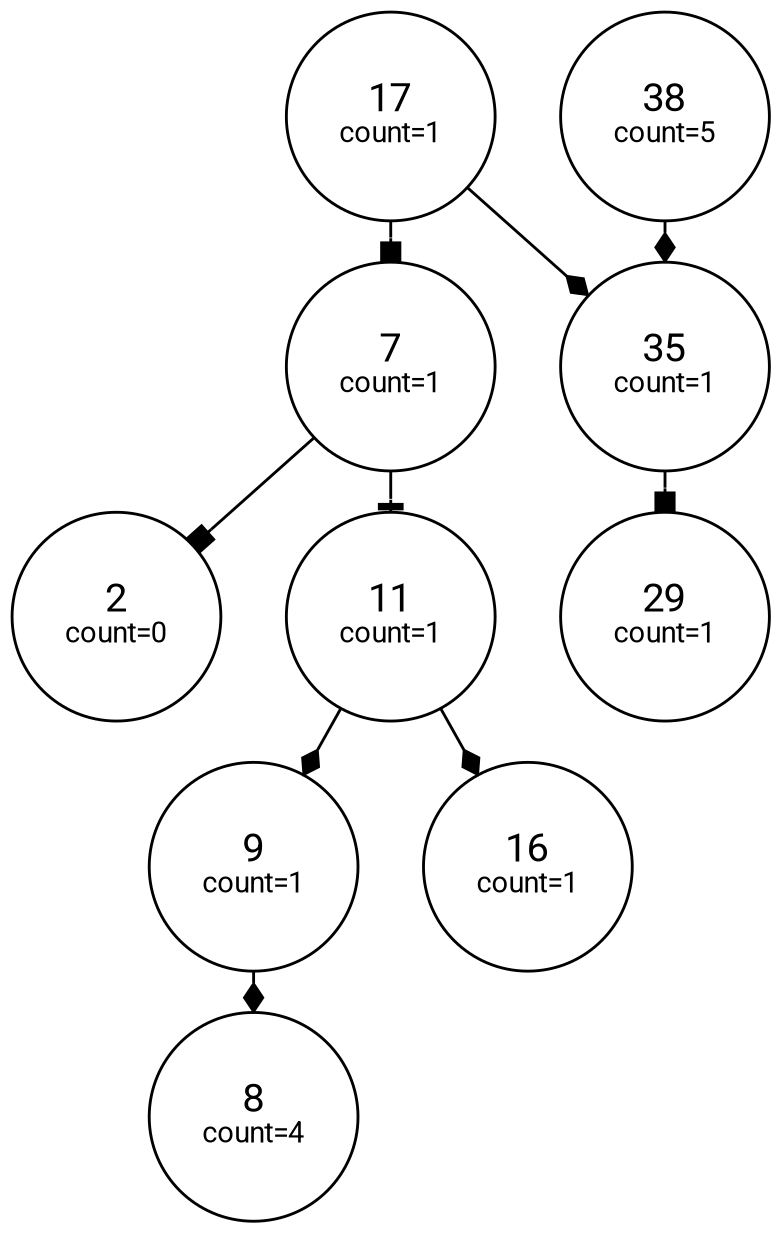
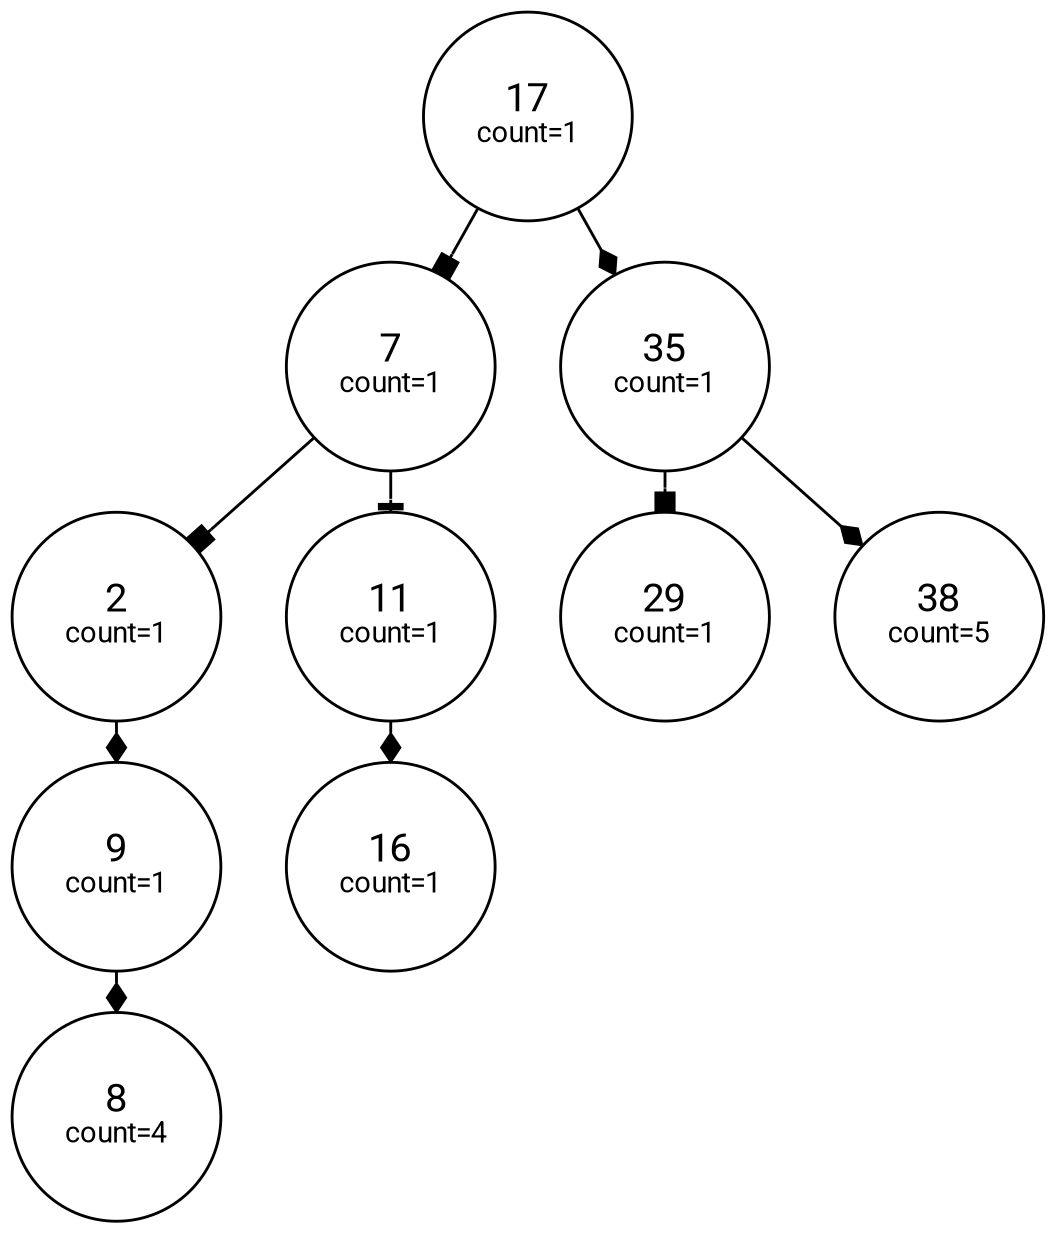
edge "38" -> "35": reversed
node "2": text "count=0" -> "count=1"
edge "11" -> "9": now "2" -> "9"
